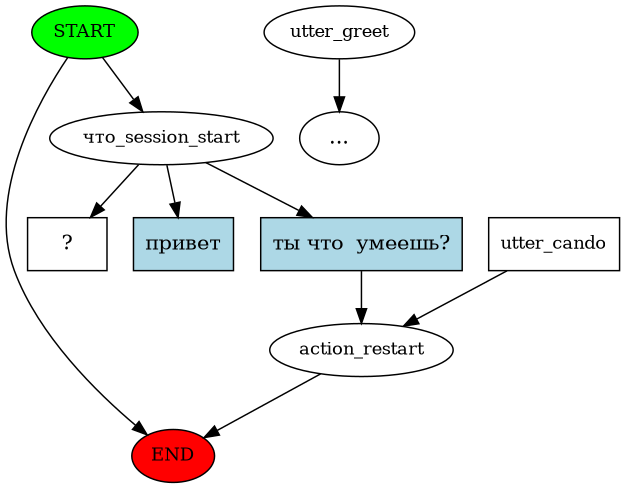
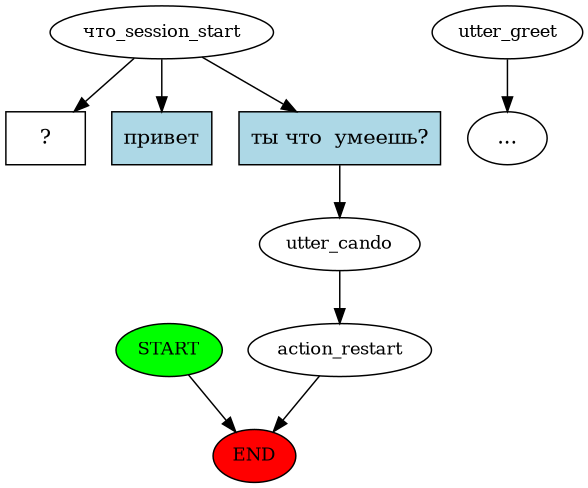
edge "START" -> "что_session_start": removed
node "utter_cando": shape box -> ellipse
edge "ты что  умеешь?" -> "action_restart": now "ты что  умеешь?" -> "utter_cando"
